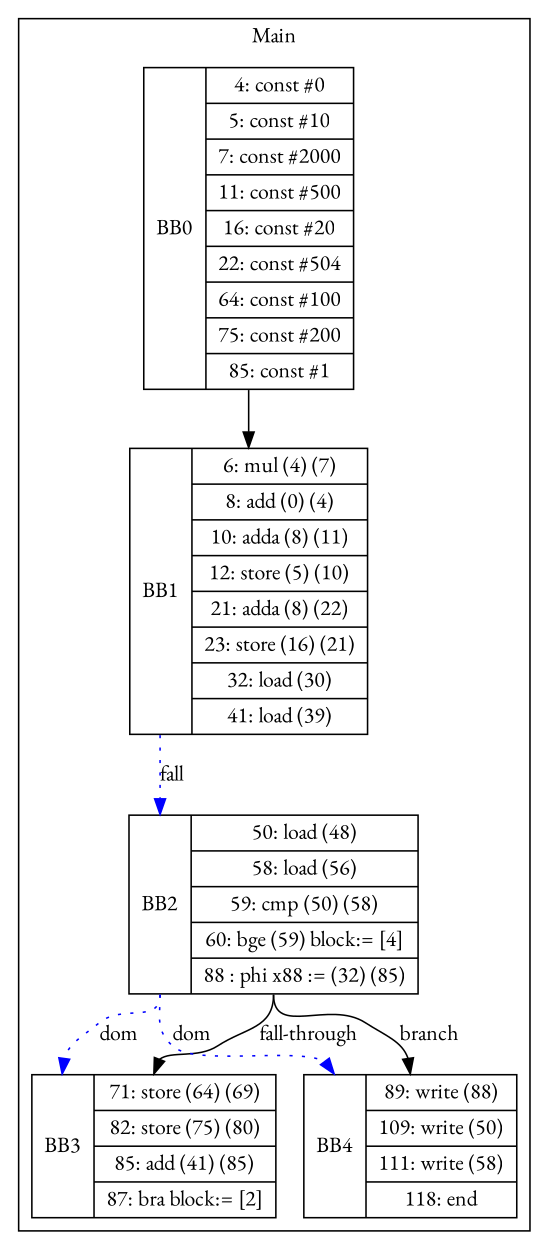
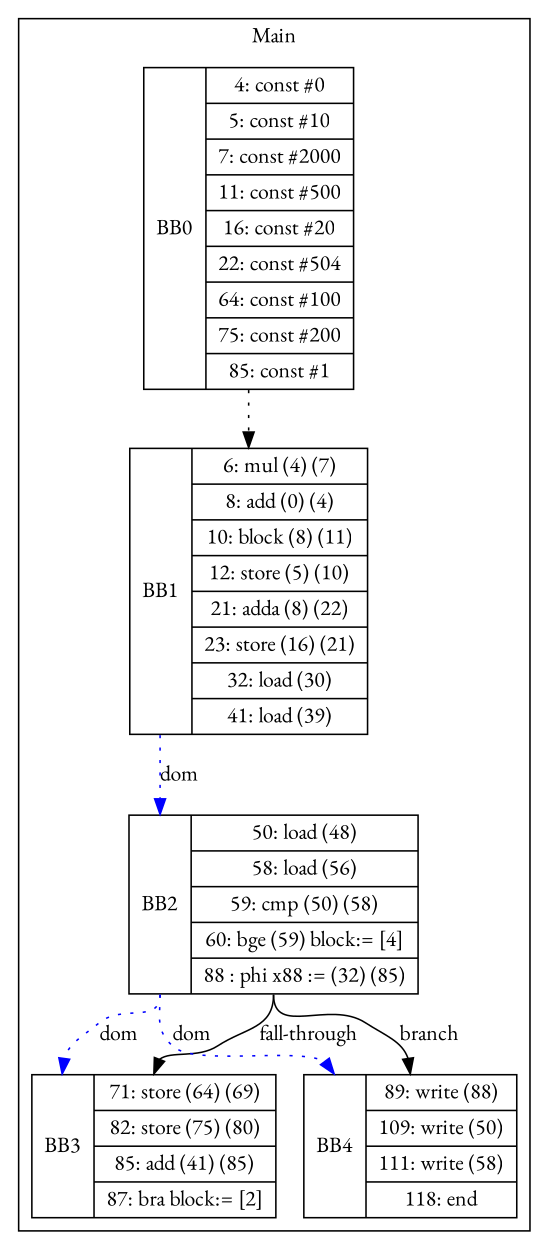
edge "BB0" -> "BB1": style solid -> dotted
node "BB1": text "10: adda (8) (11)" -> "10: block (8) (11)"
edge "BB1" -> "BB2": label "fall" -> "dom"
